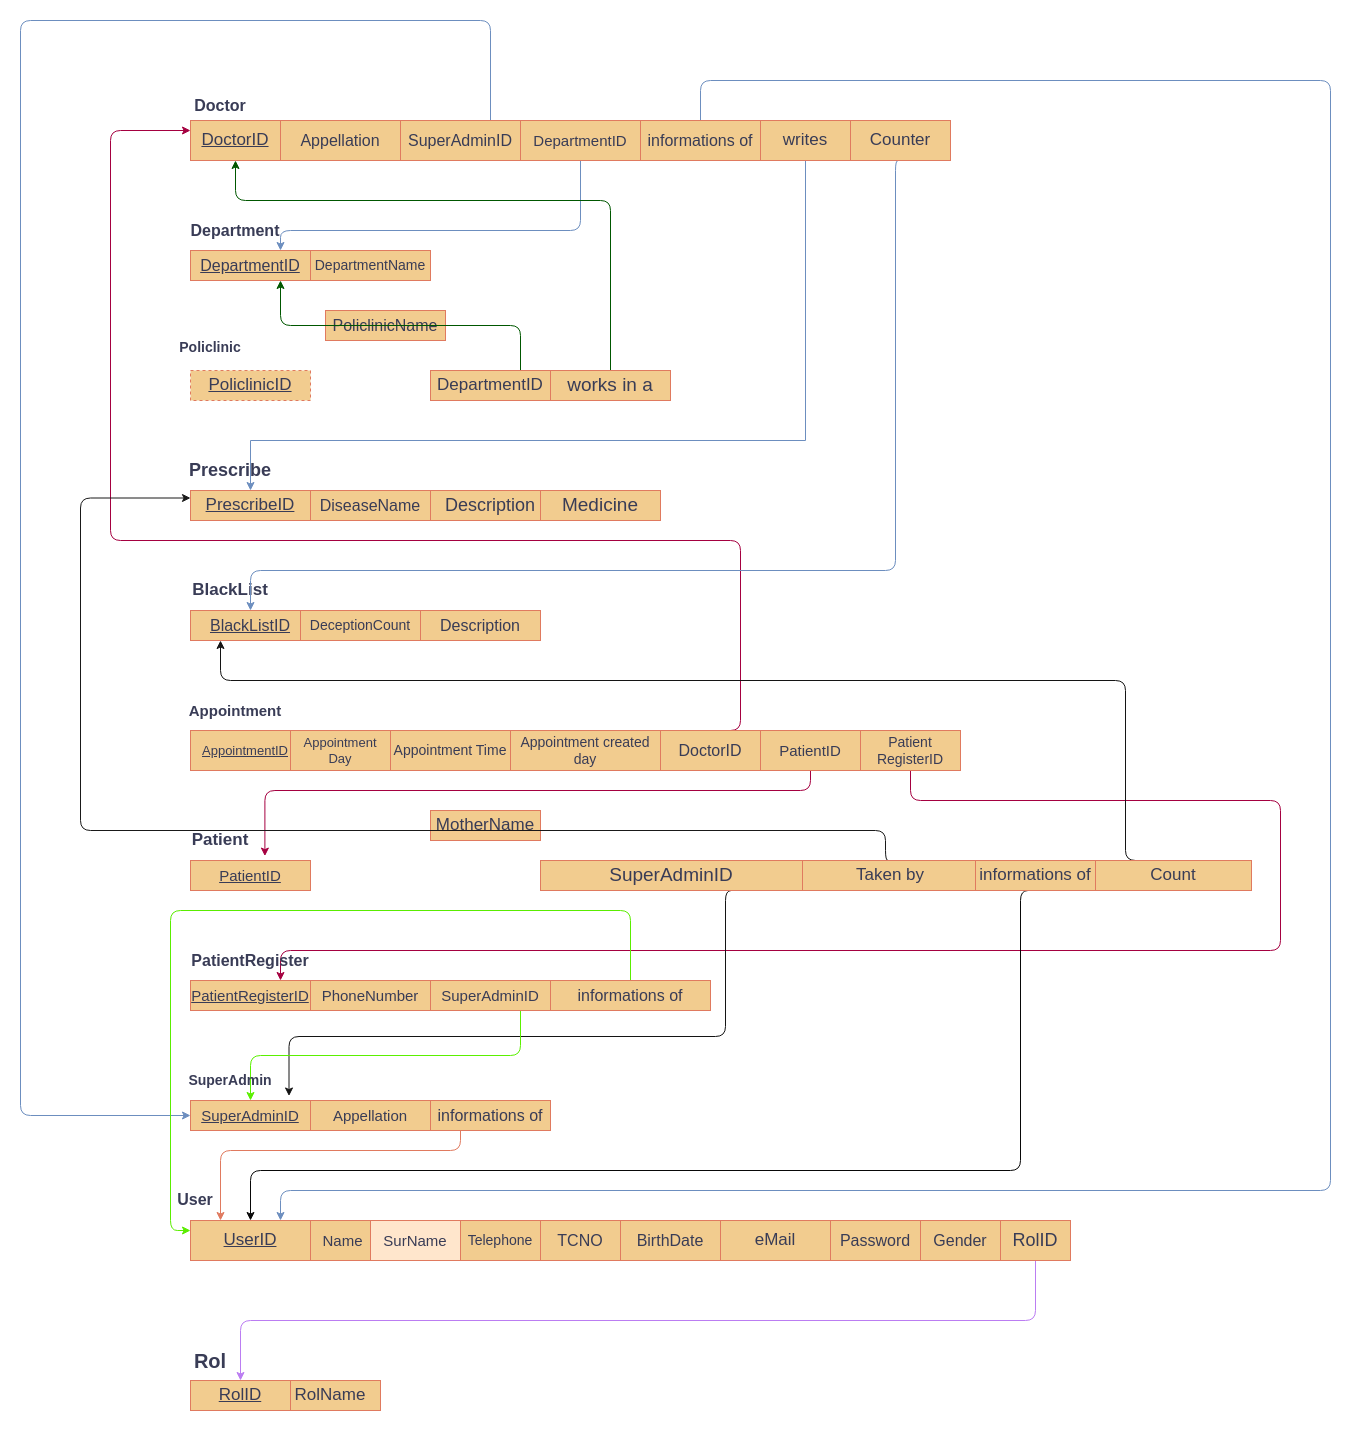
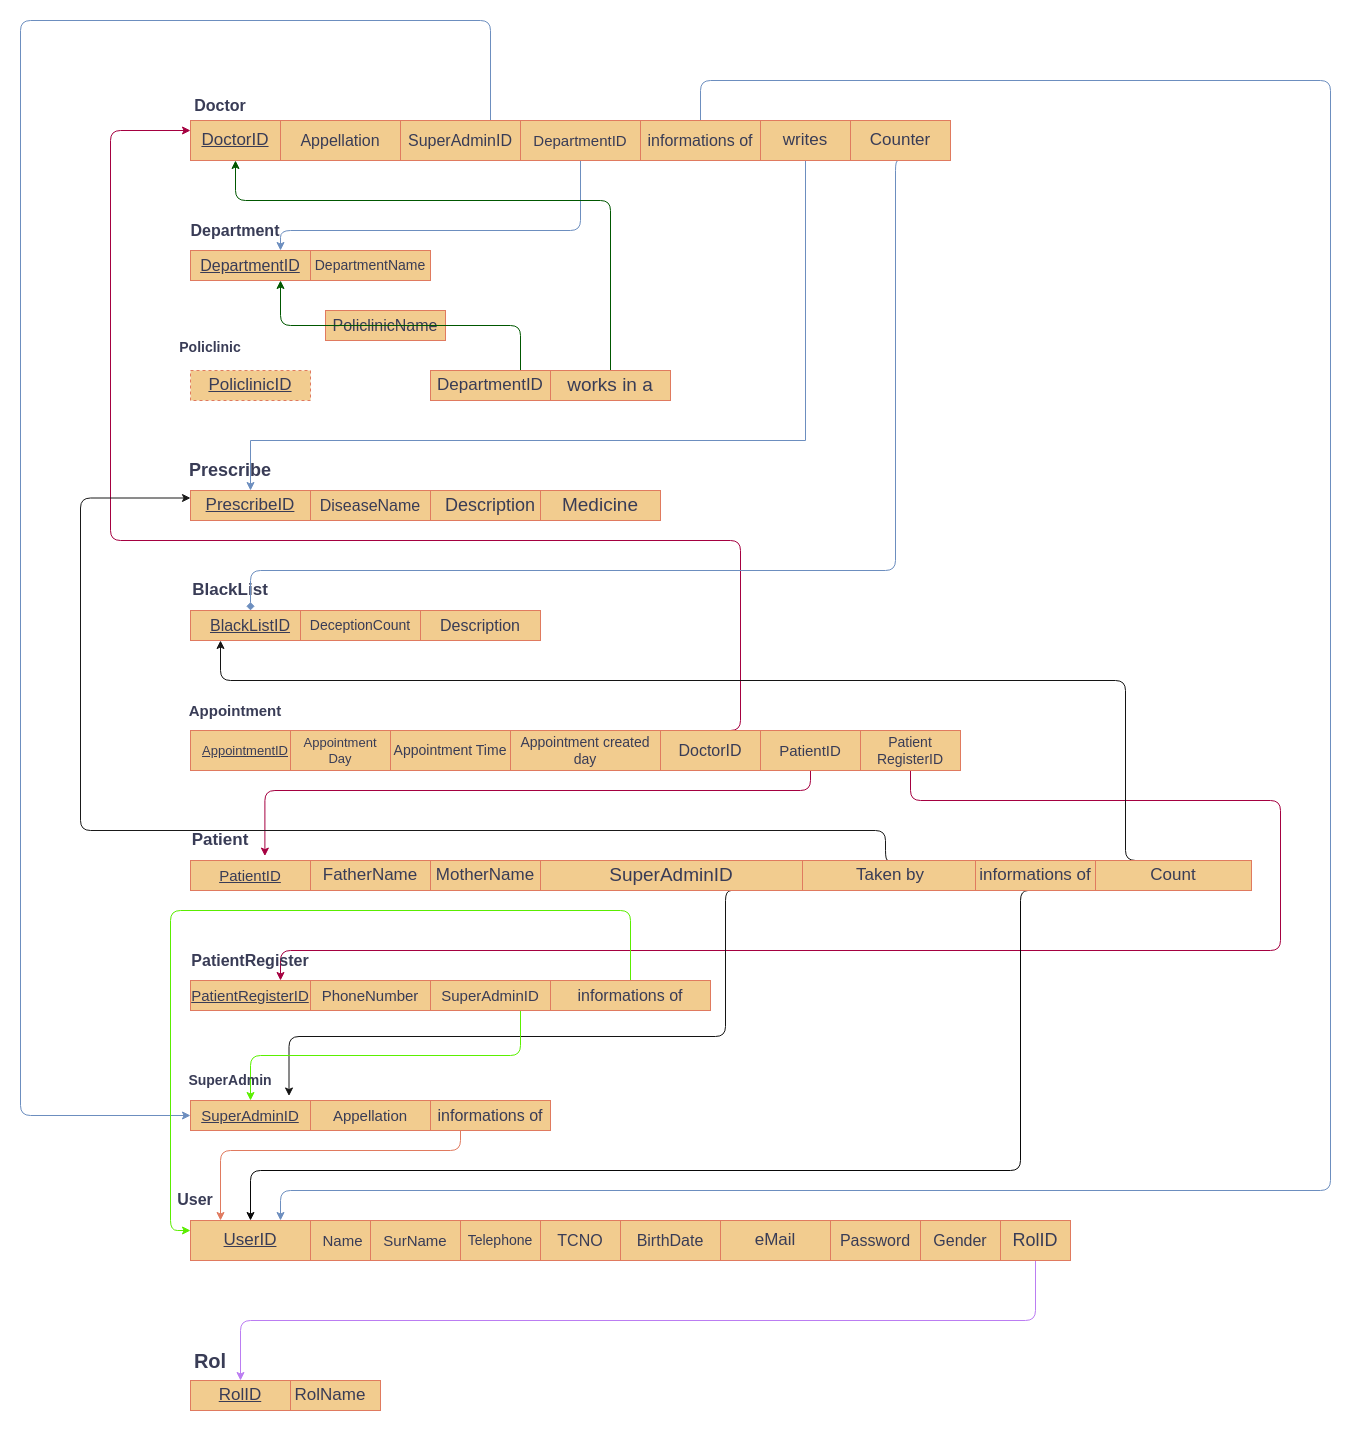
edge "Counter" -> "BlackListID": arrowhead classic -> diamond
node "MotherName": moved (486, 826) -> (486, 876)
node "FatherName": added
node "SurName": fillcolor #ffe6cc -> #f2cc8f
